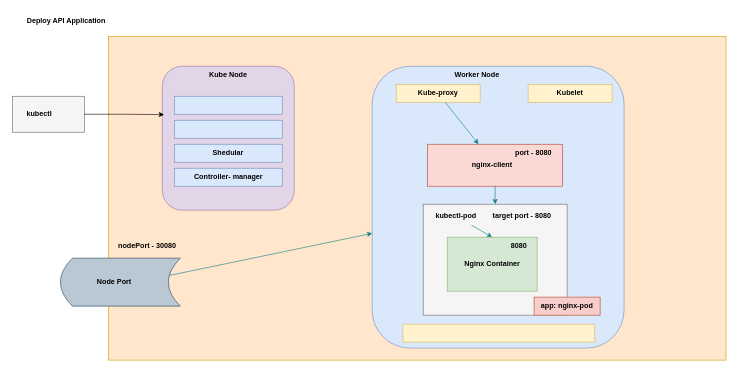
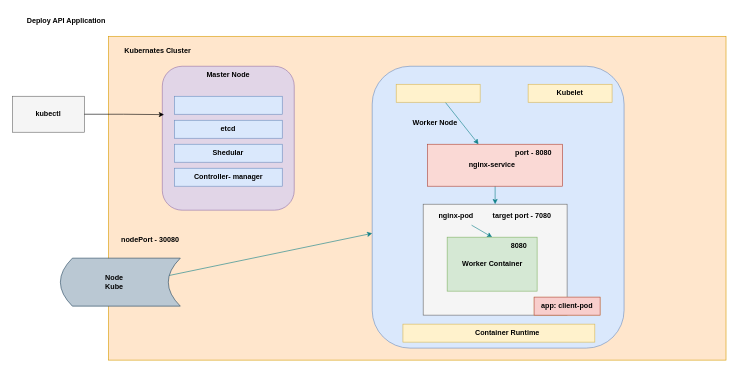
node "Kubernates Cluster": added
node "Kube Node": label "Kube Node" -> "Master Node"
node "Worker Node": moved (477, 75) -> (435, 123)
node "Kube-proxy": removed
node "kubectl": moved (39, 114) -> (48, 114)
node "etcd": added
node "nginx-client": label "nginx-client" -> "nginx-service"
node "kubectl-pod": label "kubectl-pod" -> "nginx-pod"
node "target port - 8080": label "target port - 8080" -> "target port - 7080"
node "nodePort - 30080": moved (147, 246) -> (150, 240)
node "Nginx Container": label "Nginx Container" -> "Worker Container"
node "Node Port": label "Node Port" -> "Node Kube"
node "app: nginx-pod": label "app: nginx-pod" -> "app: client-pod"
node "Container Runtime": added
